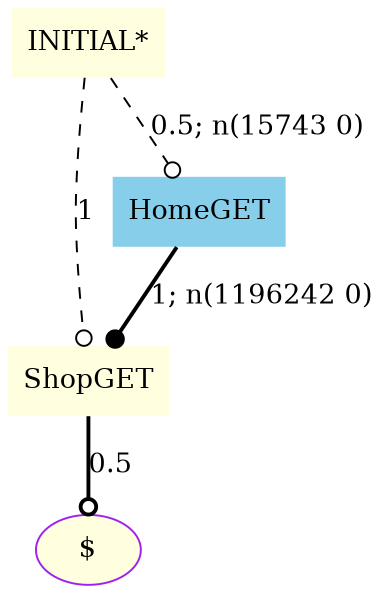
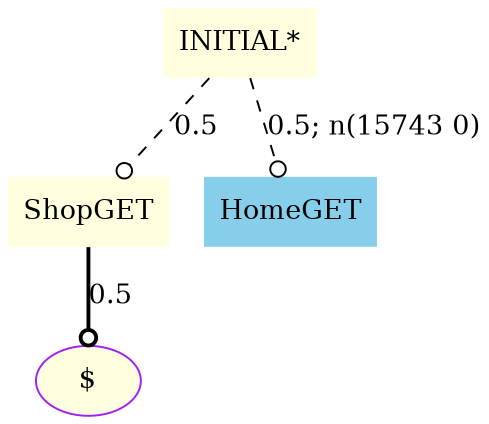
edge "INITIAL*" -> "ShopGET": label "1" -> "0.5"
edge "HomeGET" -> "ShopGET": removed, label "1; n(1196242 0)"
